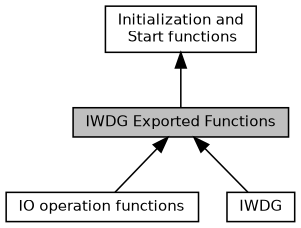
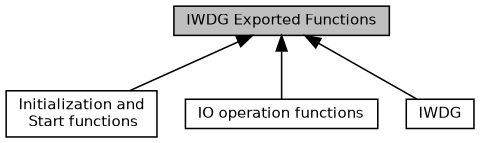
edge "IWDG Exported Functions" -> "Initialization and Start functions": reversed
